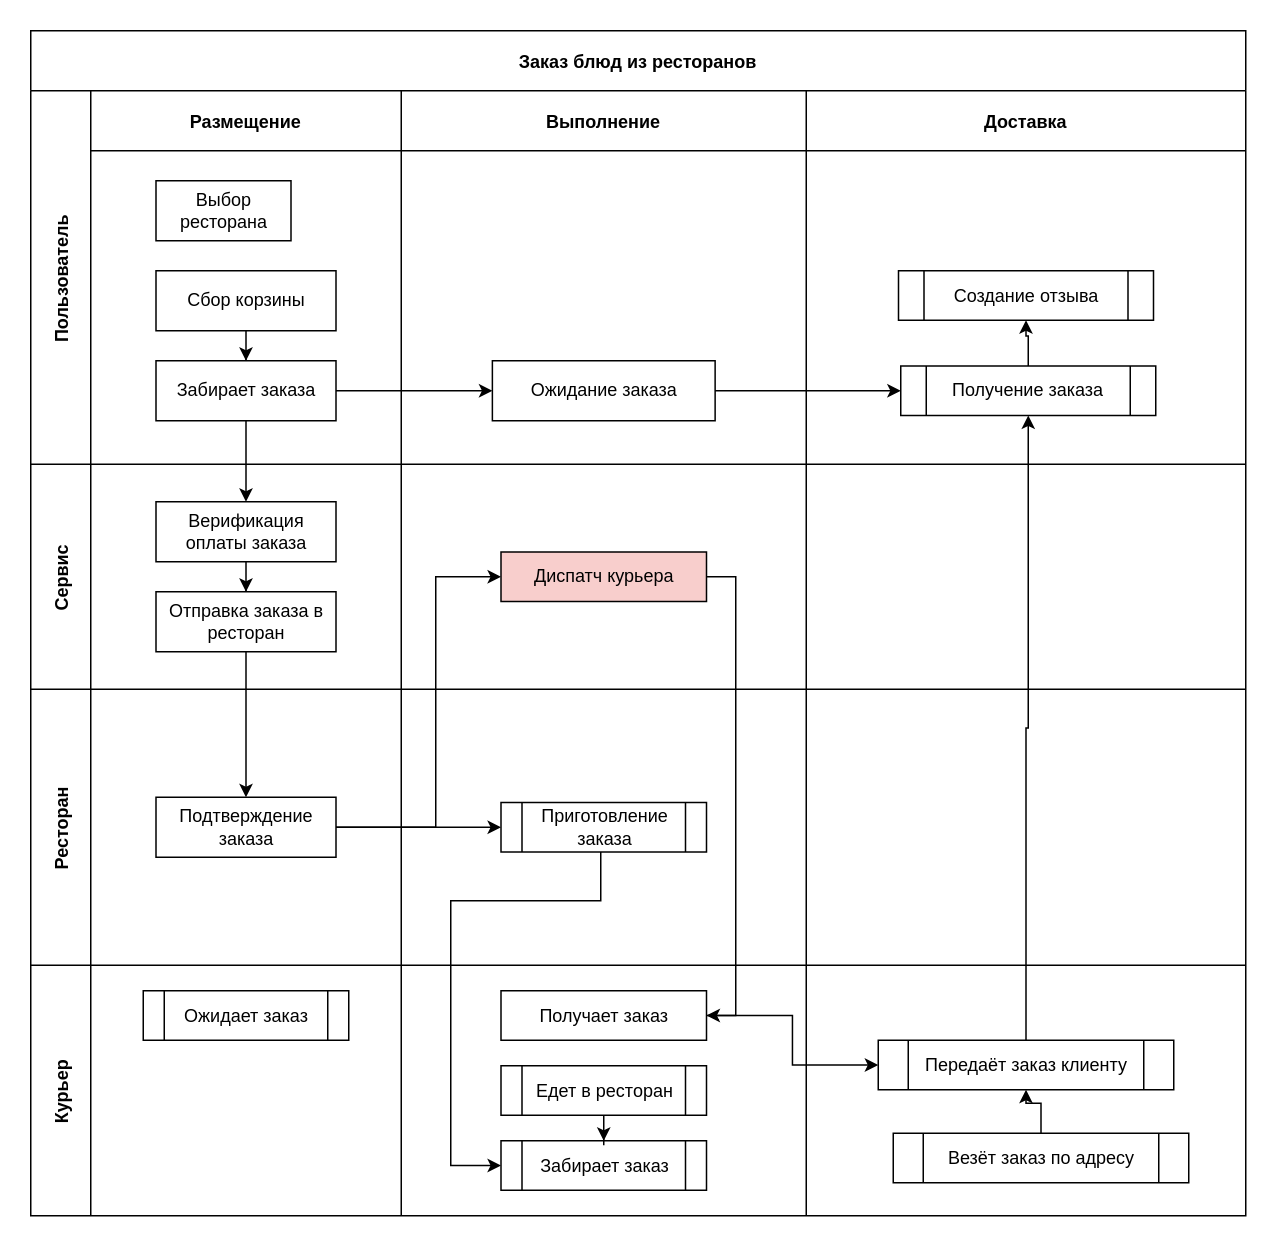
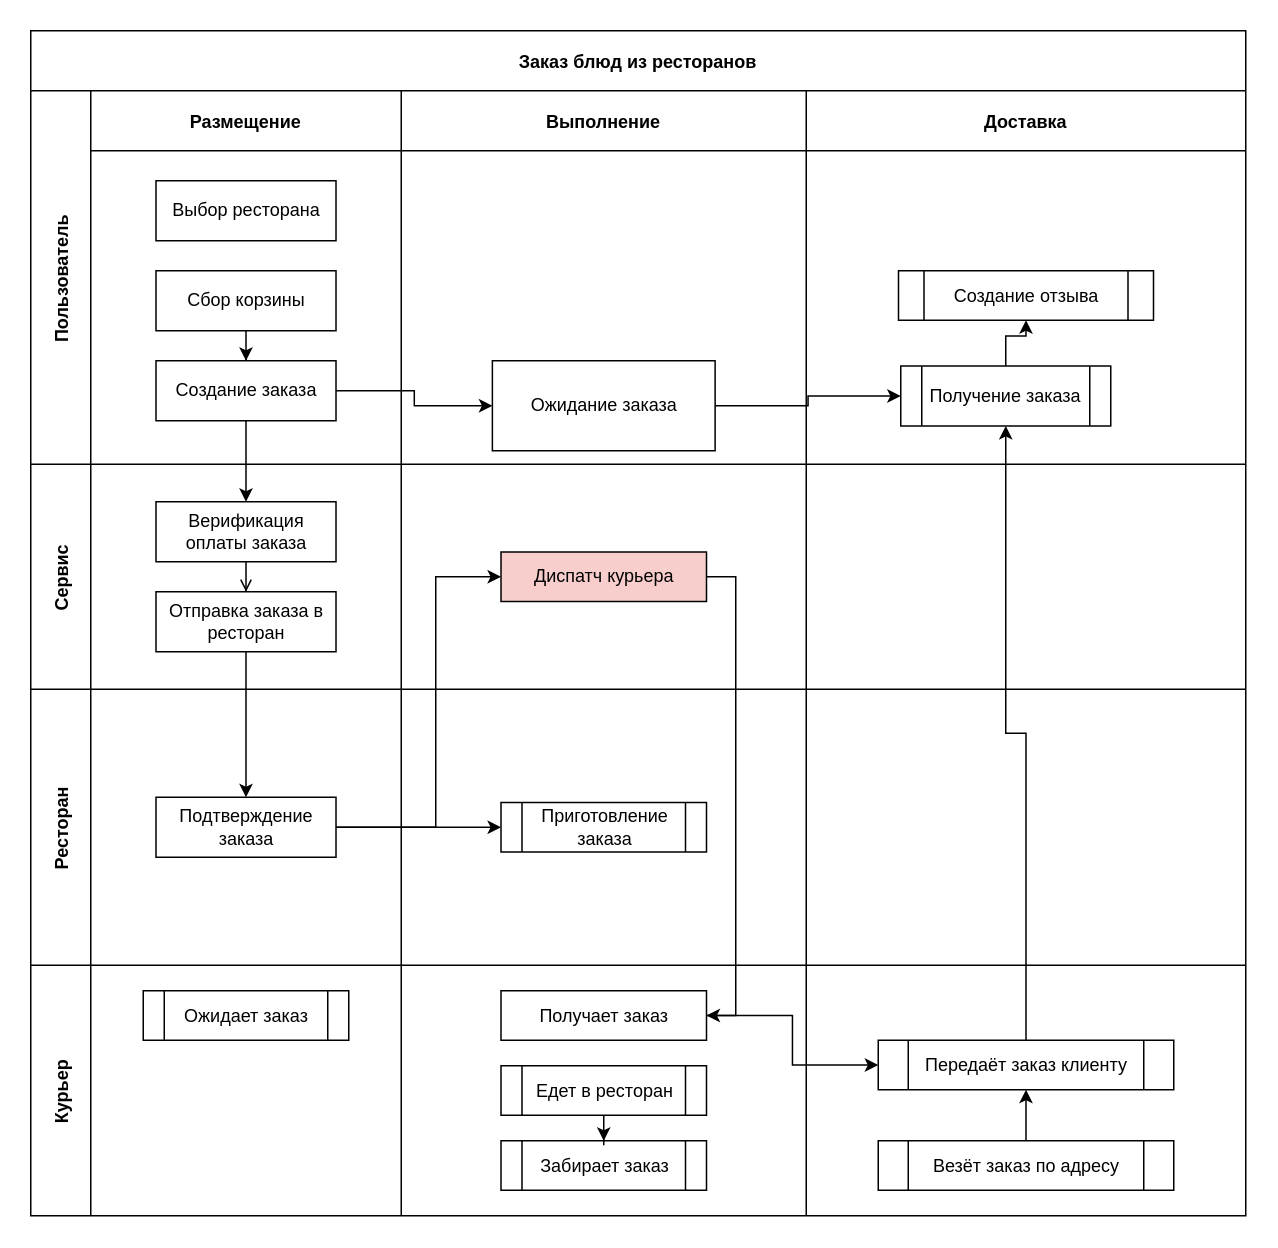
node "Выбор ресторана": size 135x60 -> 180x60
node "Забирает заказа": label "Забирает заказа" -> "Создание заказа"
node "Ожидание заказа": size 223x60 -> 223x90
node "Получение заказа": size 255x50 -> 210x60
edge "Верификация оплаты заказа" -> "Отправка заказа в ресторан": arrowhead classic -> open
edge "Приготовление заказа" -> "Забирает заказ": removed
node "Везёт заказ по адресу": moved (1041, 1158) -> (1026, 1166)
